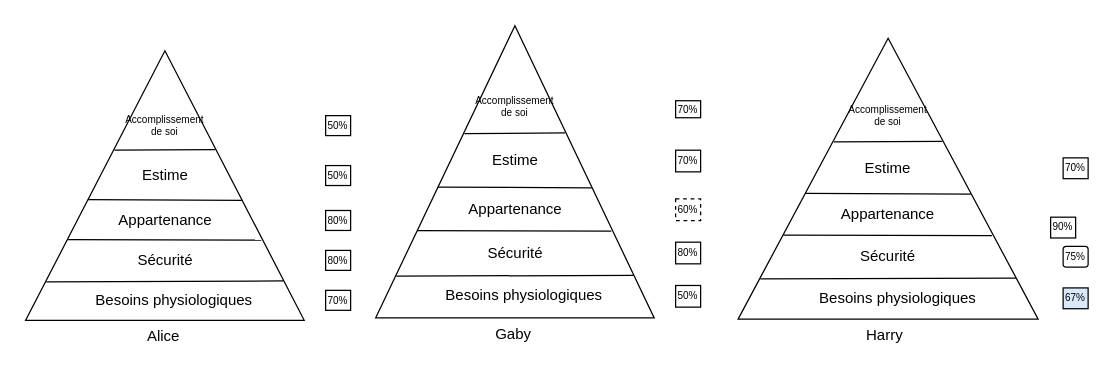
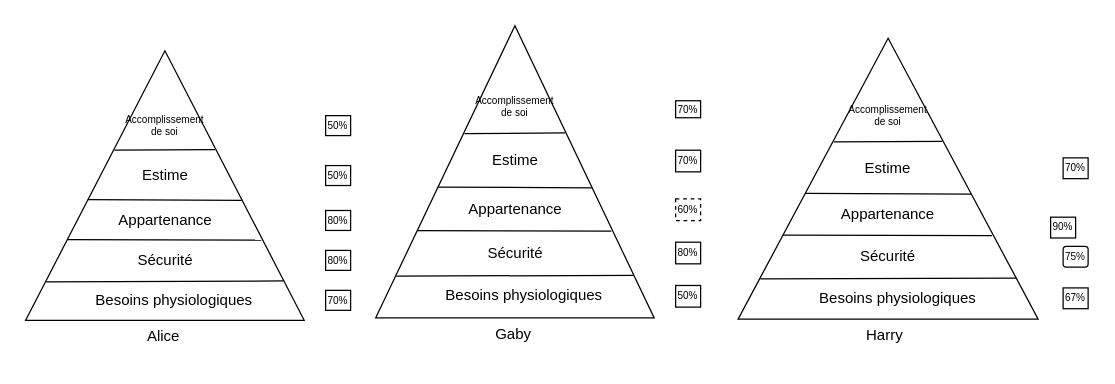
node "67%": fillcolor #dae8fc -> #ffffff
